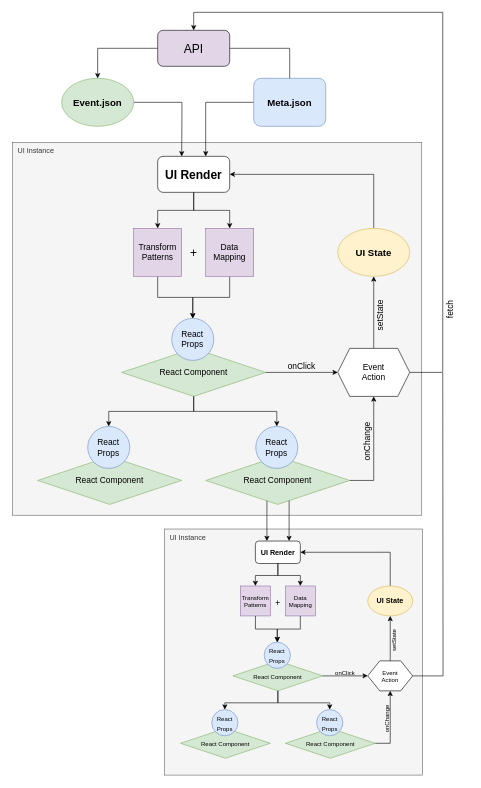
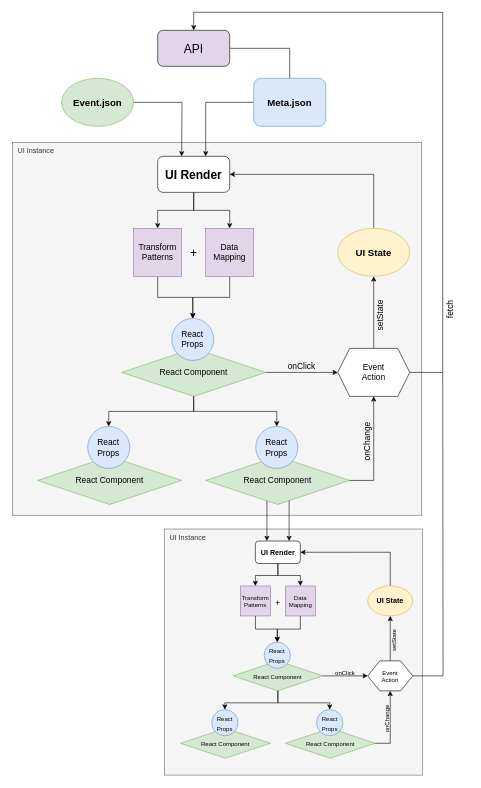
edge "API" -> "Event.json": removed
